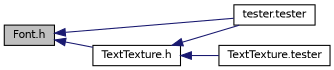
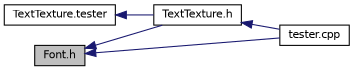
node "tester.tester": label "tester.tester" -> "tester.cpp"
edge "TextTexture.tester" -> "TextTexture.h": reversed
